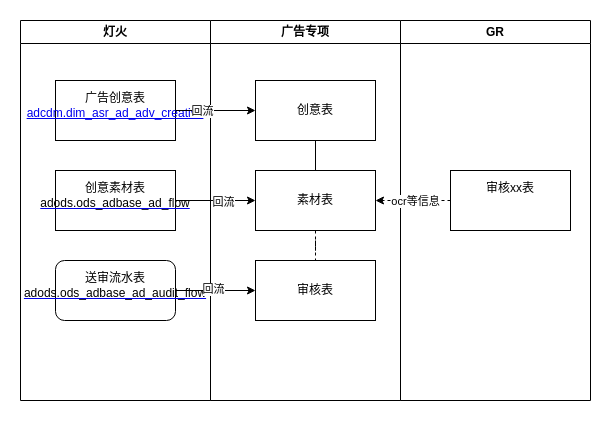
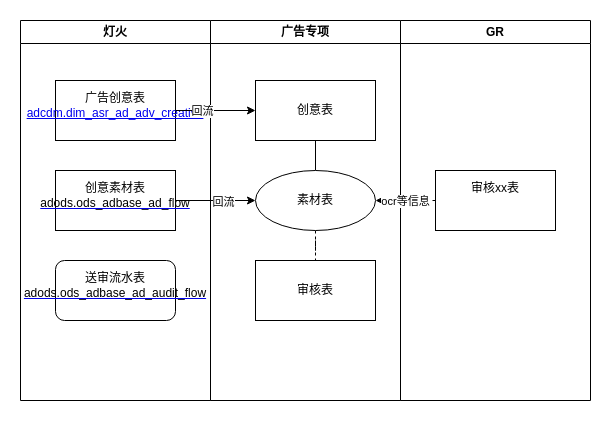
node "素材表": shape rectangle -> ellipse
node "审核xx表": moved (511, 201) -> (496, 201)
edge "送审流水表 adods.ods_adbase_ad_audit_flow" -> "审核表": removed, label "回流"
